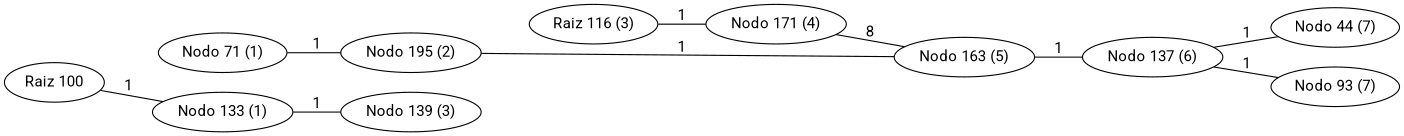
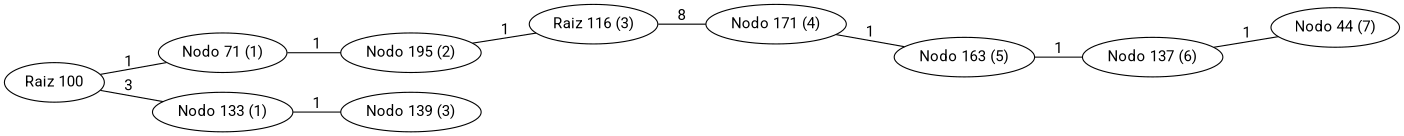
edge "Raiz 116 (3)" -- "Nodo 171 (4)": label "1" -> "8"
edge "Nodo 171 (4)" -- "Nodo 163 (5)": label "8" -> "1"
edge "Nodo 195 (2)" -- "Nodo 163 (5)": now "Nodo 195 (2)" -- "Raiz 116 (3)"
edge "Nodo 71 (1)" -- "Raiz 100": added, label "1"
edge "Raiz 100" -- "Nodo 133 (1)": label "1" -> "3"
node "Nodo 93 (7)": removed
